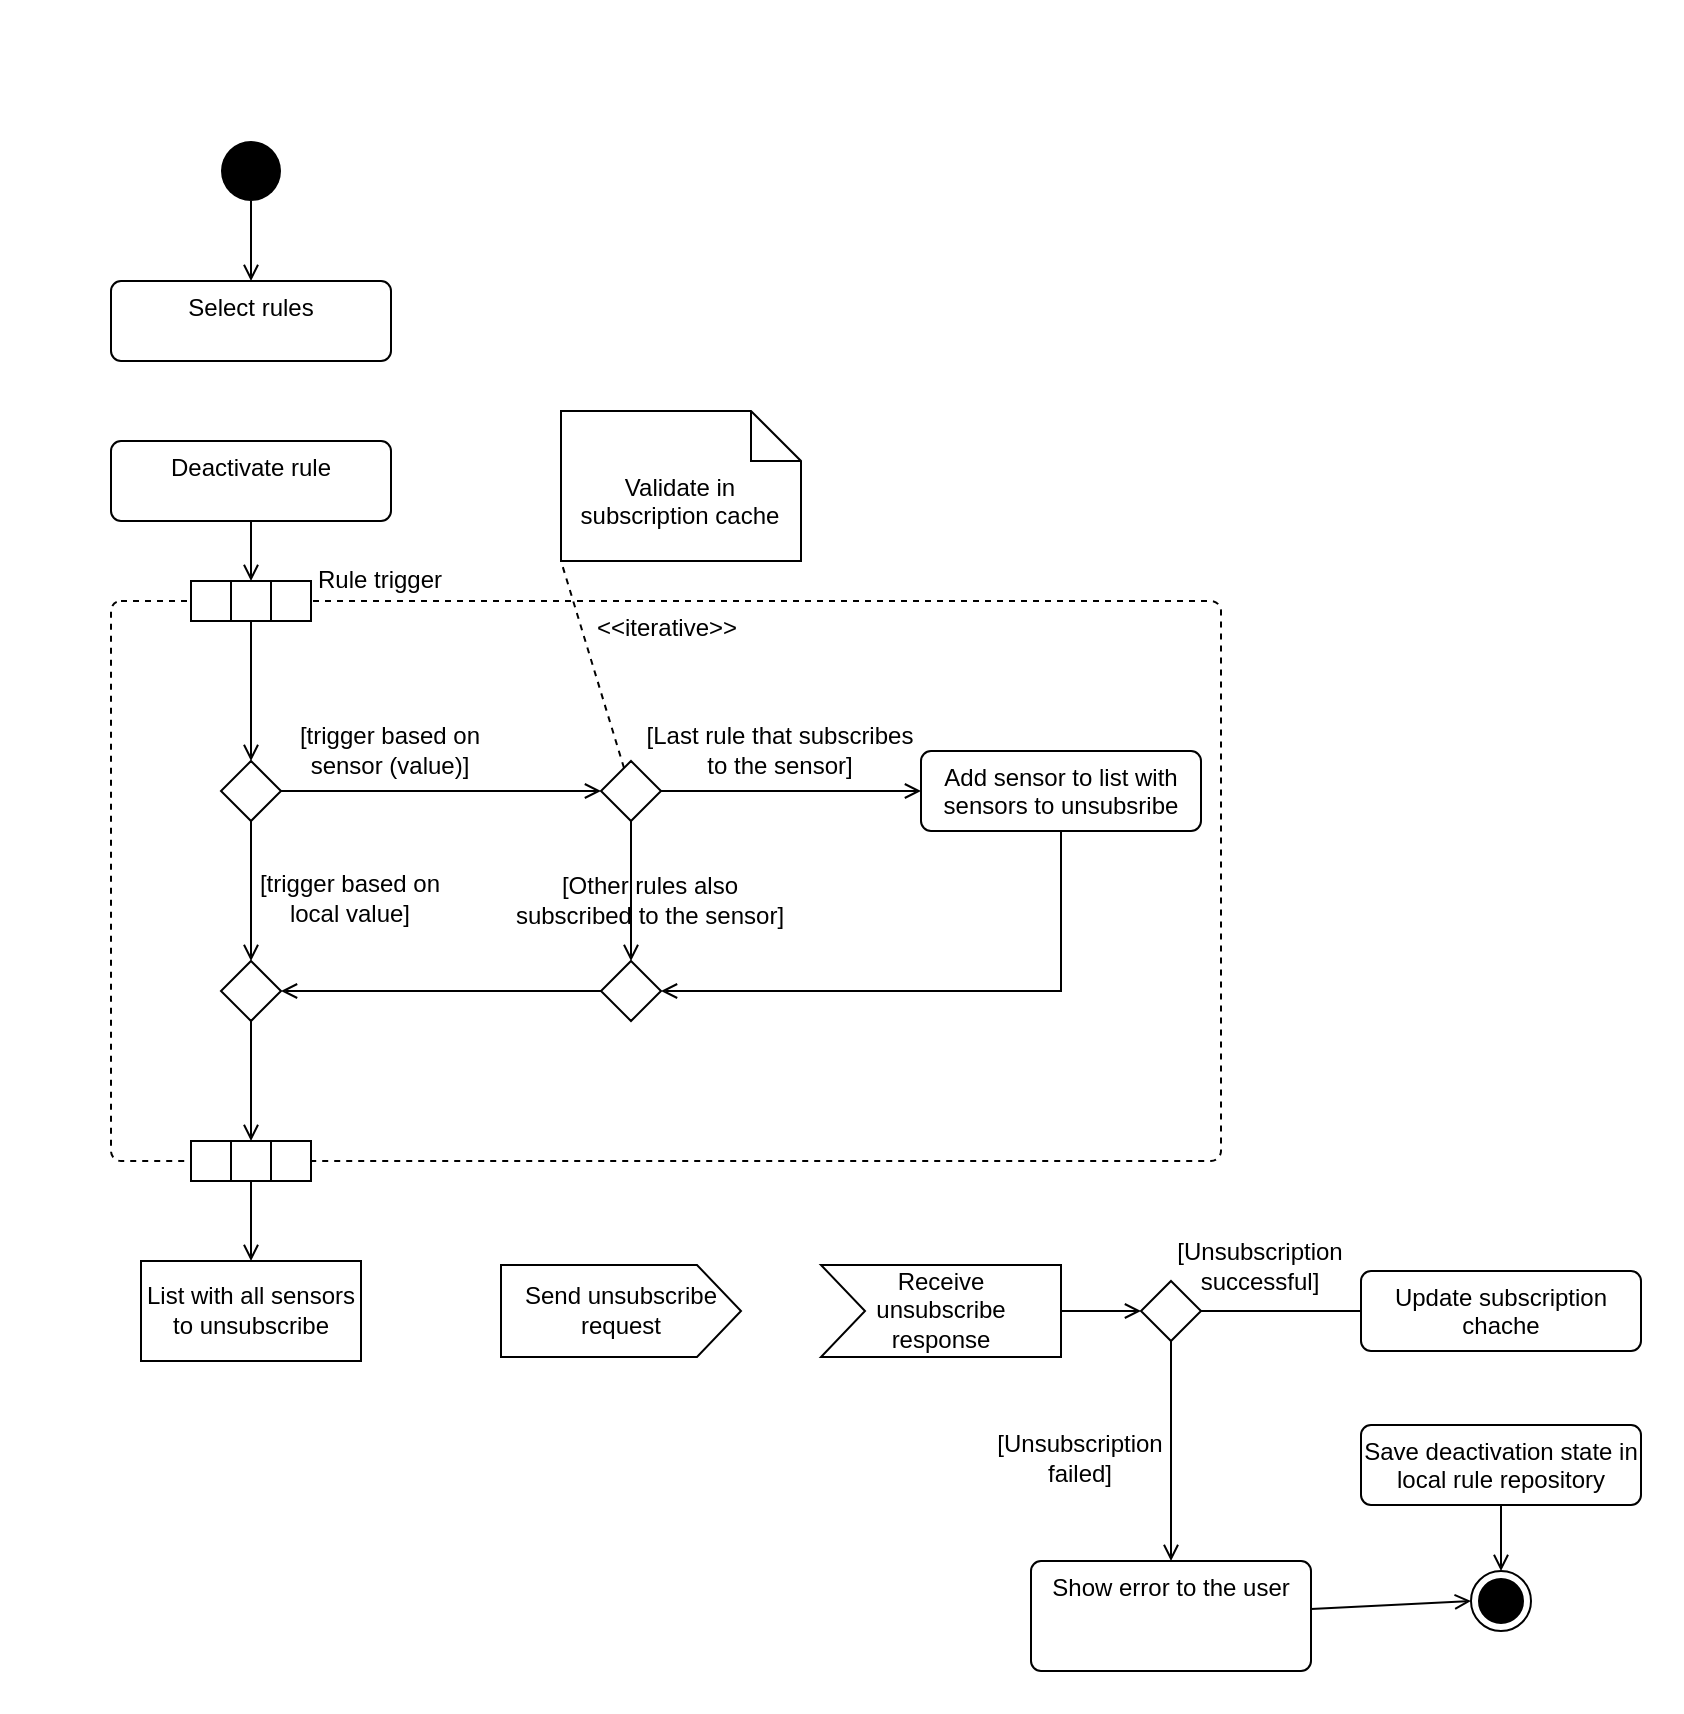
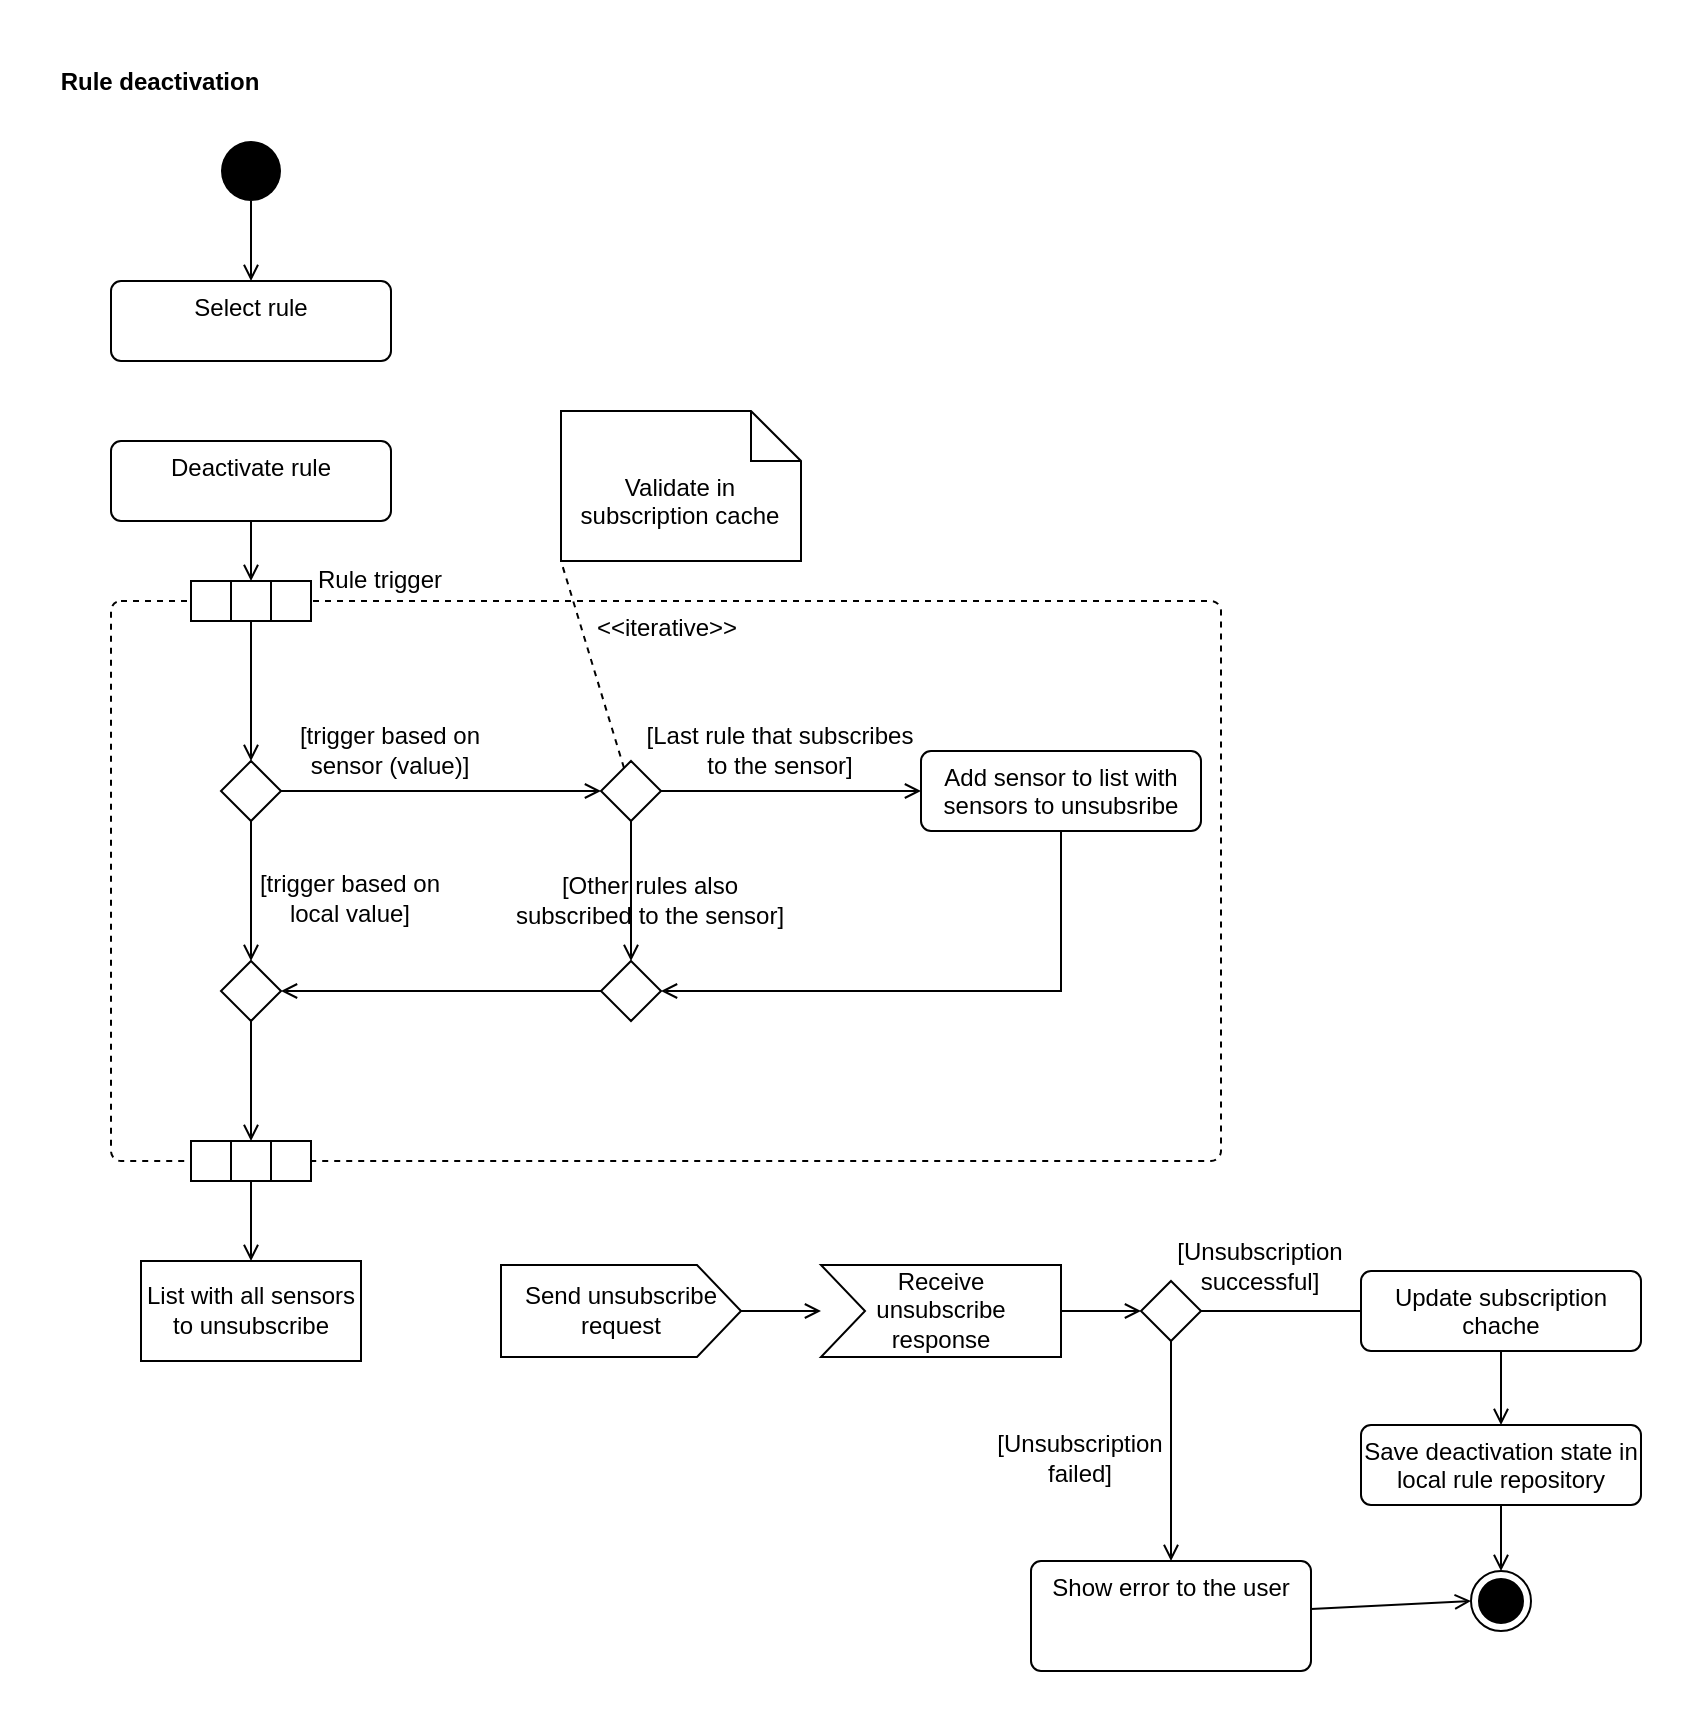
node "Rule deactivation": added
node "Select rules": label "Select rules" -> "Select rule"
edge "Send unsubscribe request" -> "Receive unsubscribe response": added
edge "Update subscription chache" -> "Save deactivation state in local rule repository": added
